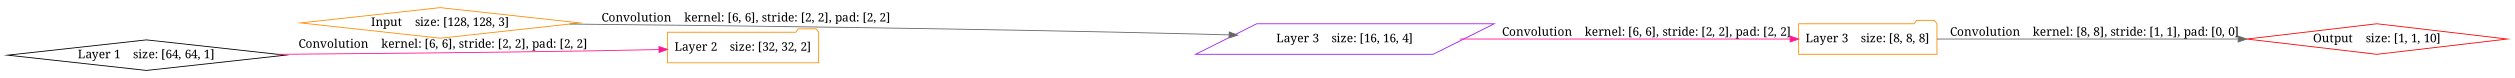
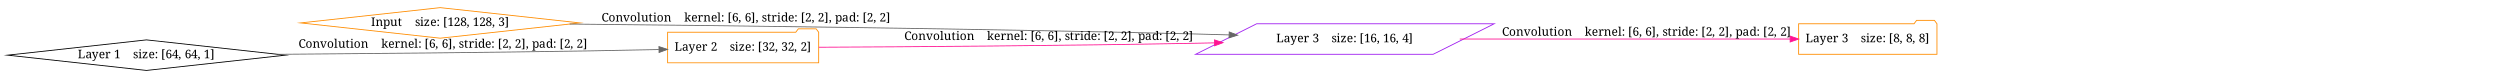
node "Output    size: [1, 1, 10]": removed
edge "Layer 2    size: [32, 32, 2]" -> "Layer 3    size: [16, 16, 4]": added, label "Convolution    kernel: [6, 6], stride: [2, 2], pad: [2, 2]"
edge "Layer 1    size: [64, 64, 1]" -> "Layer 2    size: [32, 32, 2]": color deeppink -> gray40
